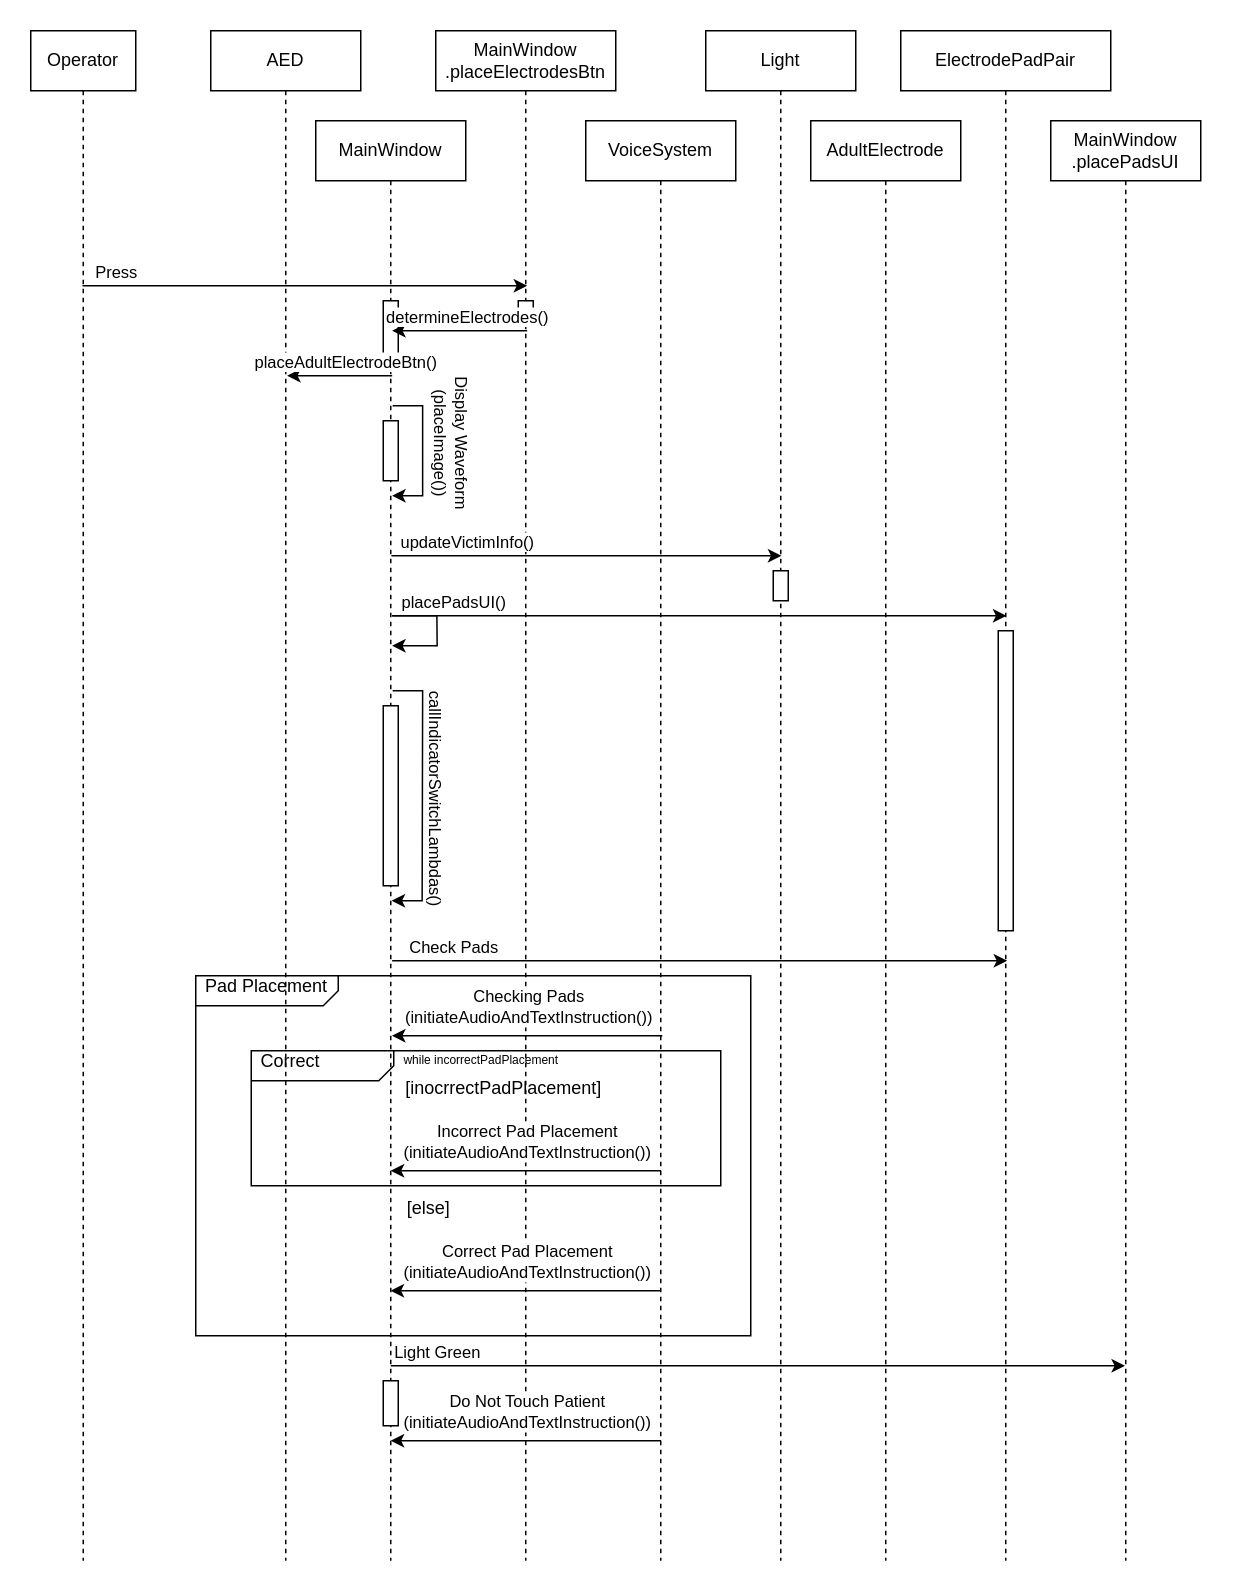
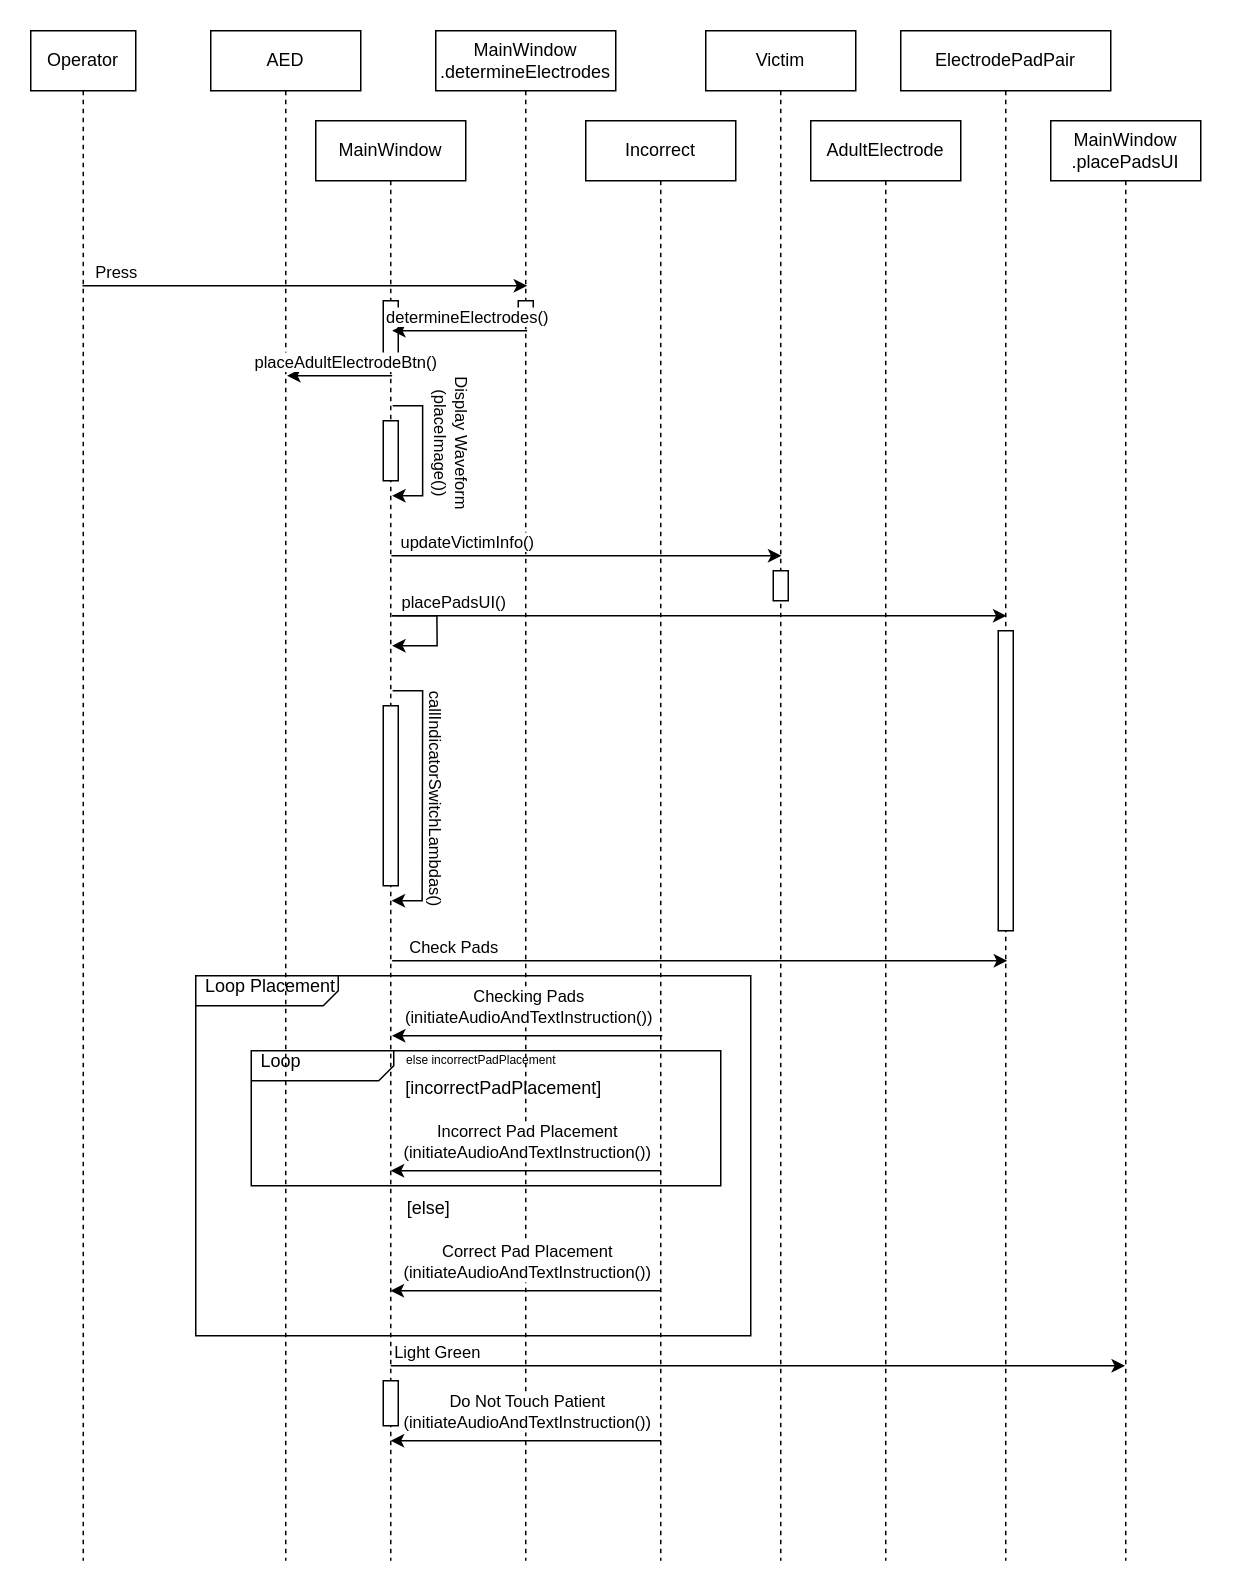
node "MainWindow .placeElectrodesBtn": label "MainWindow .placeElectrodesBtn" -> "MainWindow .determineElectrodes"
node "Light": label "Light" -> "Victim"
node "VoiceSystem": label "VoiceSystem" -> "Incorrect"
node "Pad Placement": label "Pad Placement" -> "Loop Placement"
node "while incorrectPadPlacement": label "while incorrectPadPlacement" -> "else incorrectPadPlacement"
node "Correct": label "Correct" -> "Loop"
node "[inocrrectPadPlacement]": label "[inocrrectPadPlacement]" -> "[incorrectPadPlacement]"
